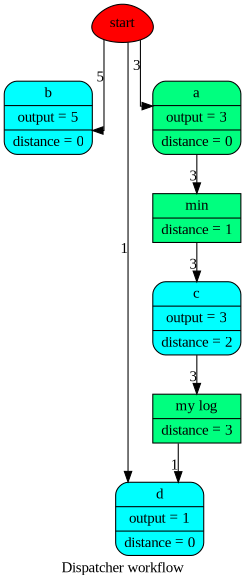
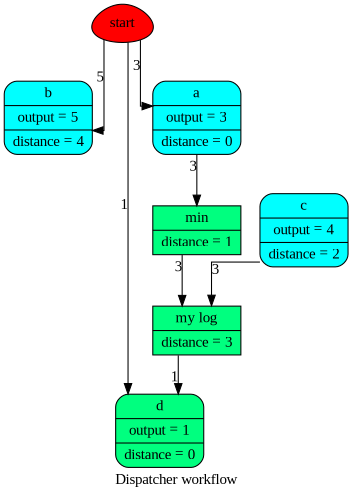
node "a": fillcolor springgreen -> cyan
node "b": text "distance = 0" -> "distance = 4"
edge "min" -> "c": now "min" -> "my log"
node "c": text "output = 3" -> "output = 4"
node "d": fillcolor cyan -> springgreen
